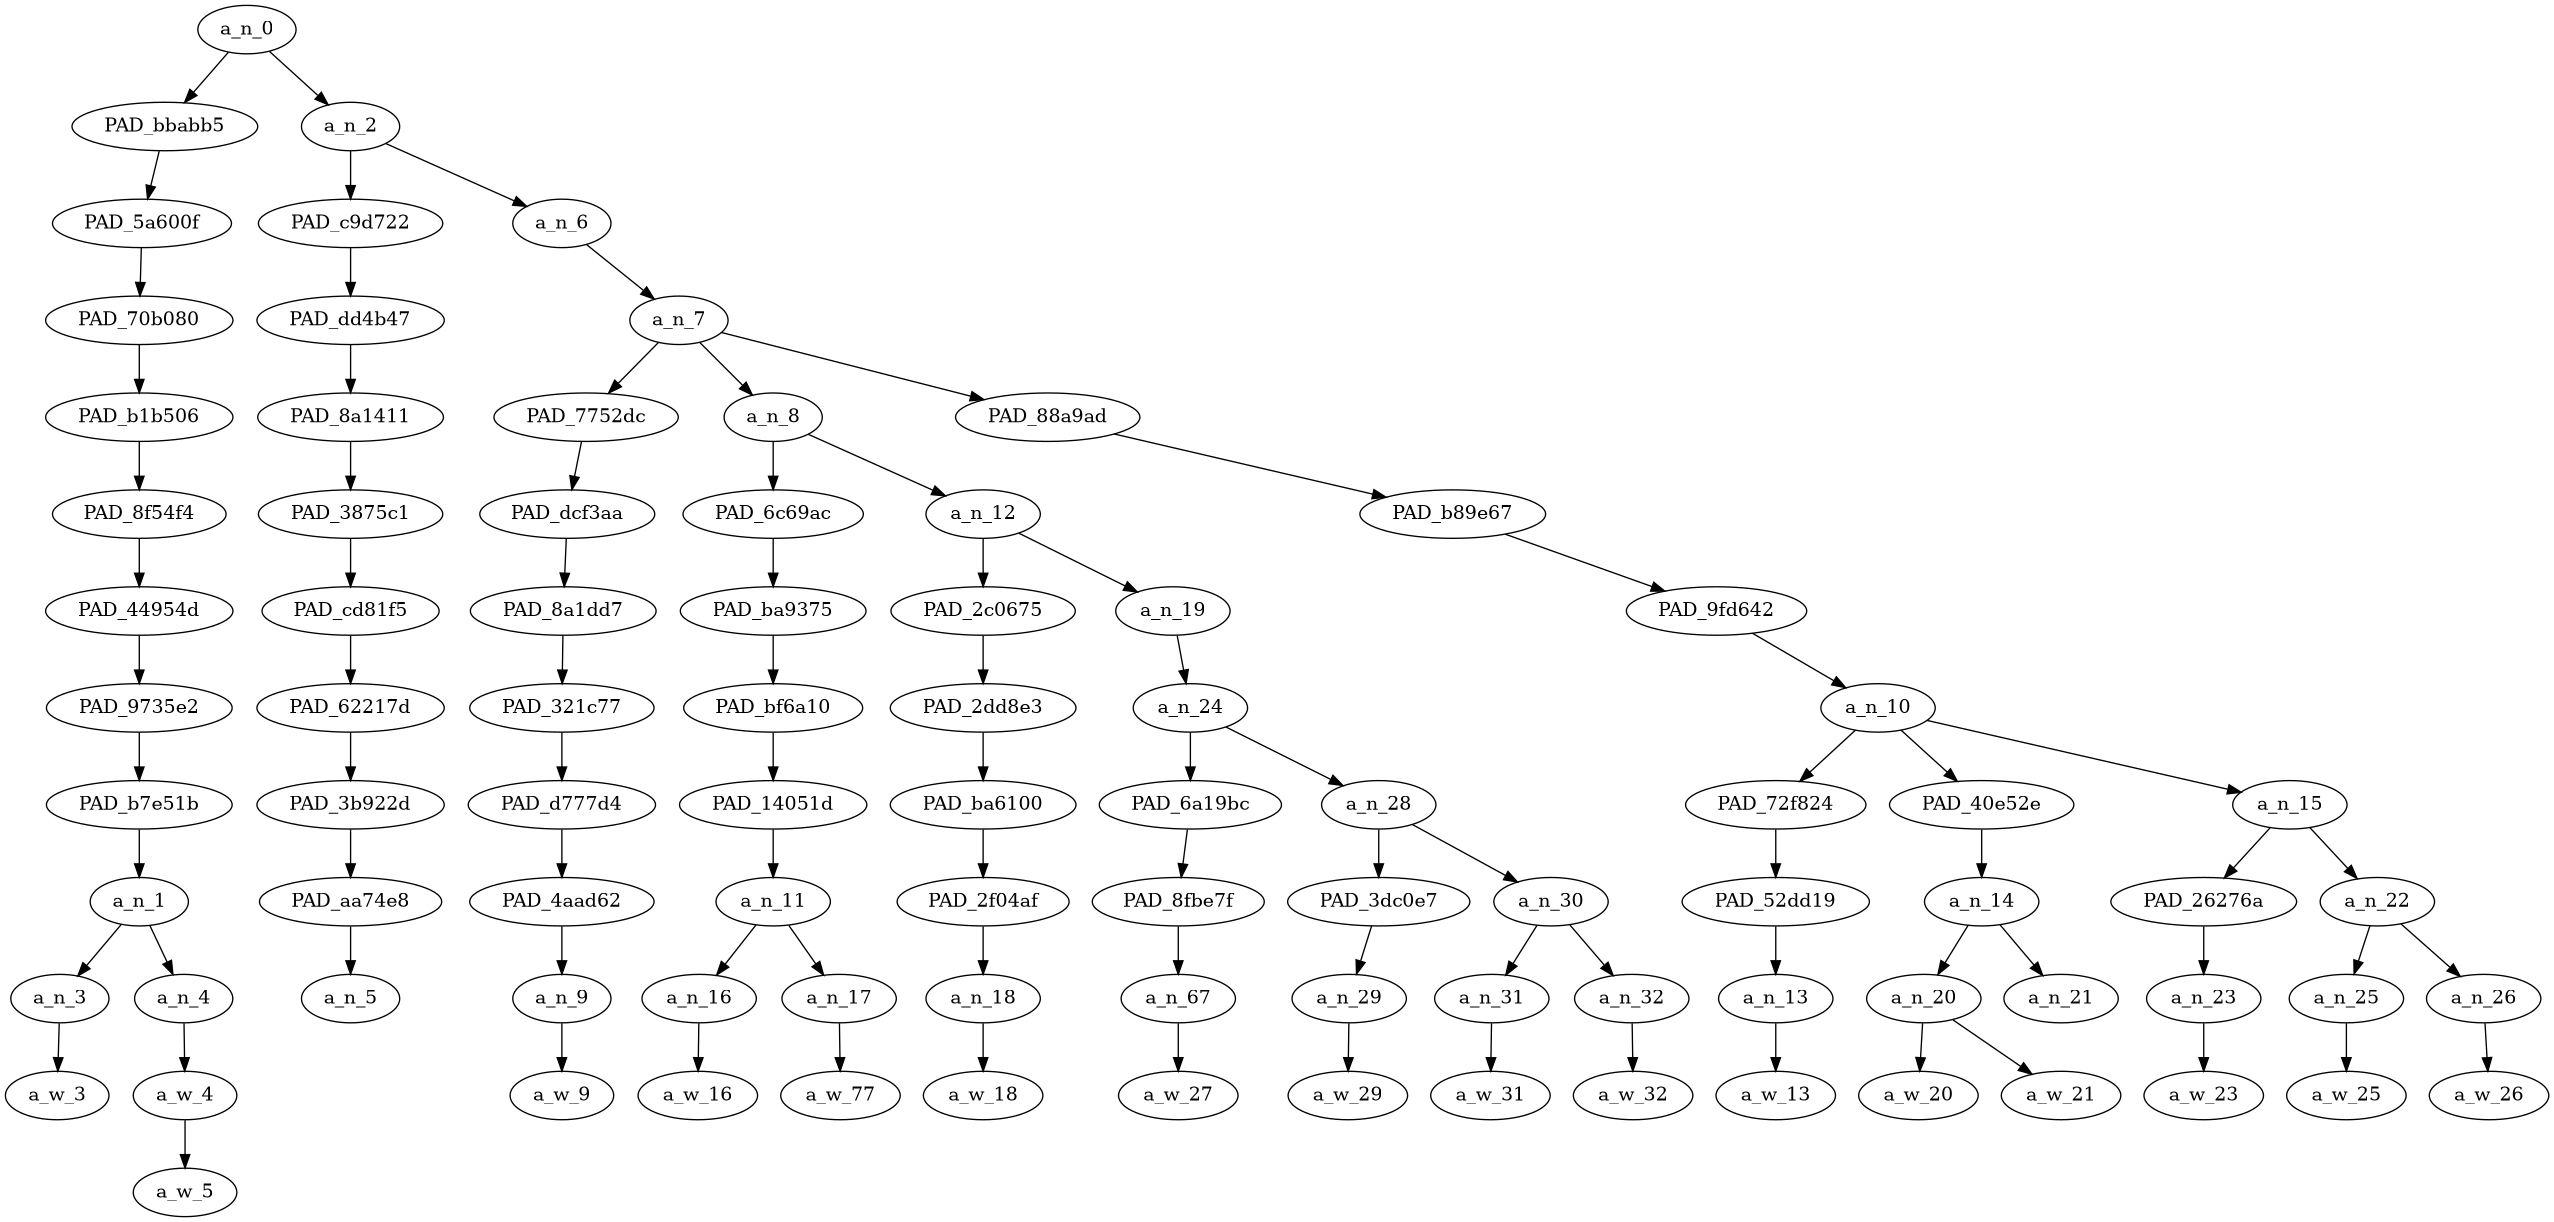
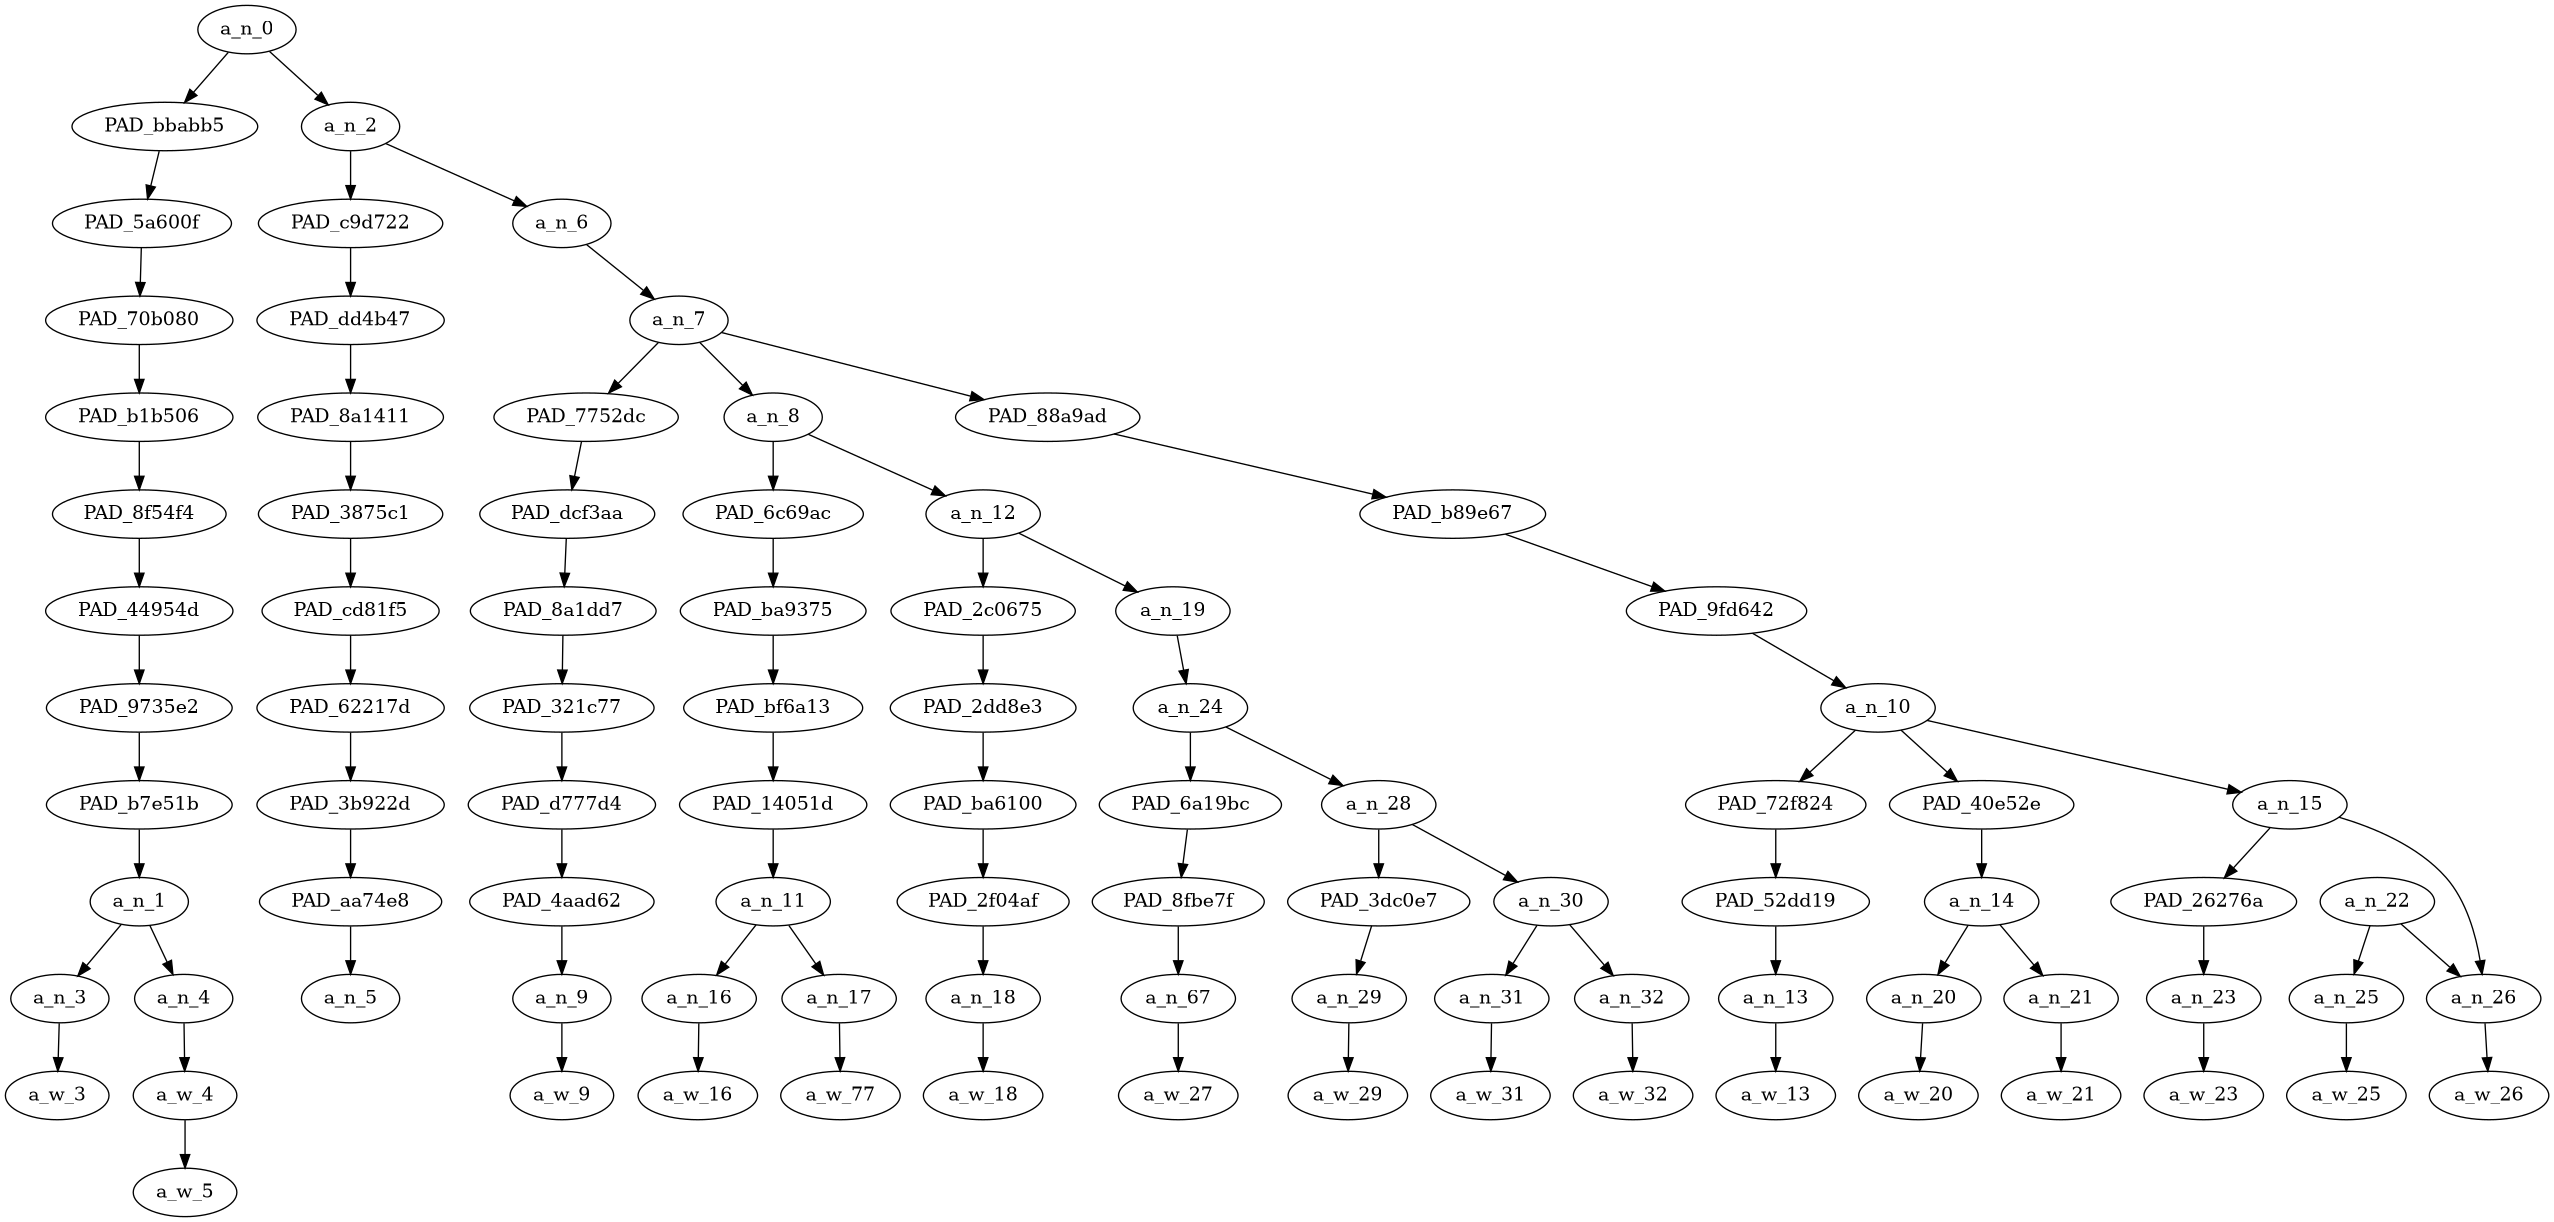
node "PAD_bf6a10": label "PAD_bf6a10" -> "PAD_bf6a13"
edge "a_n_15" -> "a_n_22": now "a_n_15" -> "a_n_26"
edge "a_n_20" -> "a_w_21": now "a_n_21" -> "a_w_21"
